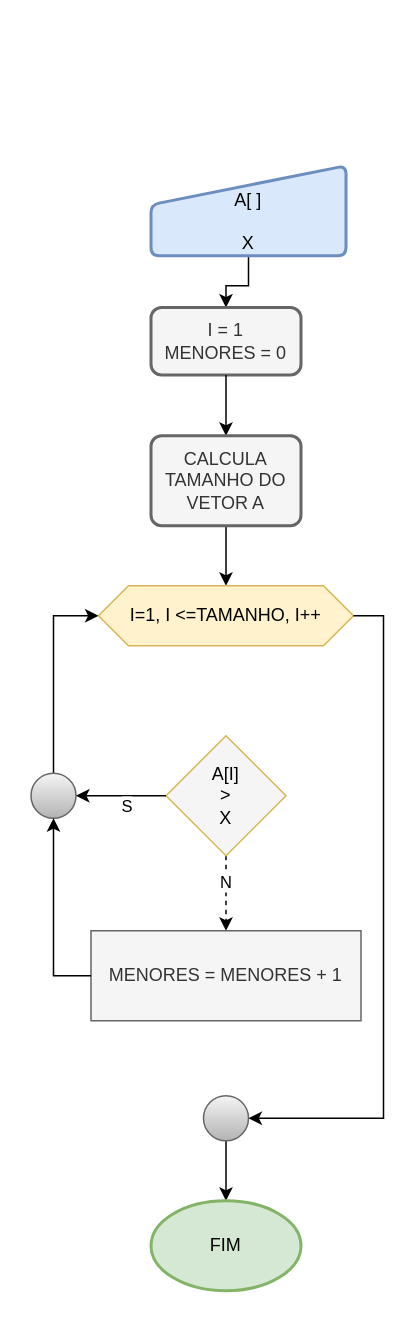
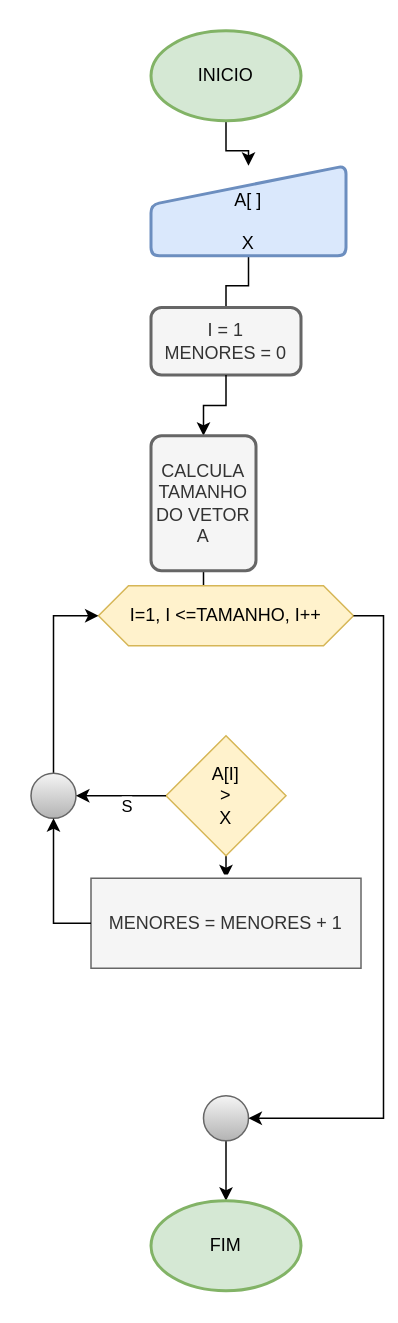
node "INICIO": added
edge "INICIO" -> "A[ ] X": added
edge "A[ ] X" -> "I = 1 MENORES = 0": arrowhead classic -> none
node "CALCULA TAMANHO DO VETOR A": size 150x90 -> 105x135
node "A[I] > X": fillcolor #f5f5f5 -> #fff2cc
node "MENORES = MENORES + 1": moved (226, 976) -> (226, 923)
